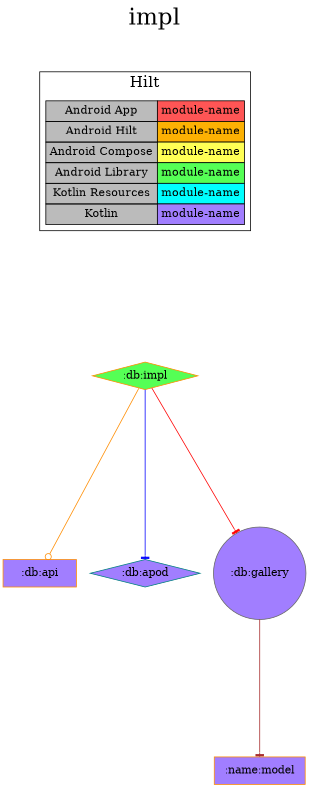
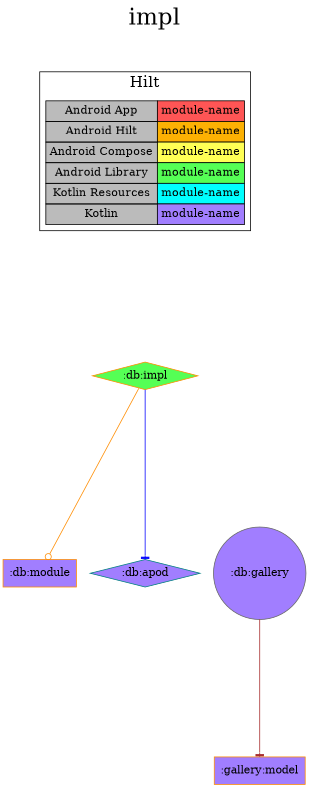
edge ":db:impl" -> ":db:gallery": removed
node ":db:api": label ":db:api" -> ":db:module"
node ":name:model": label ":name:model" -> ":gallery:model"
